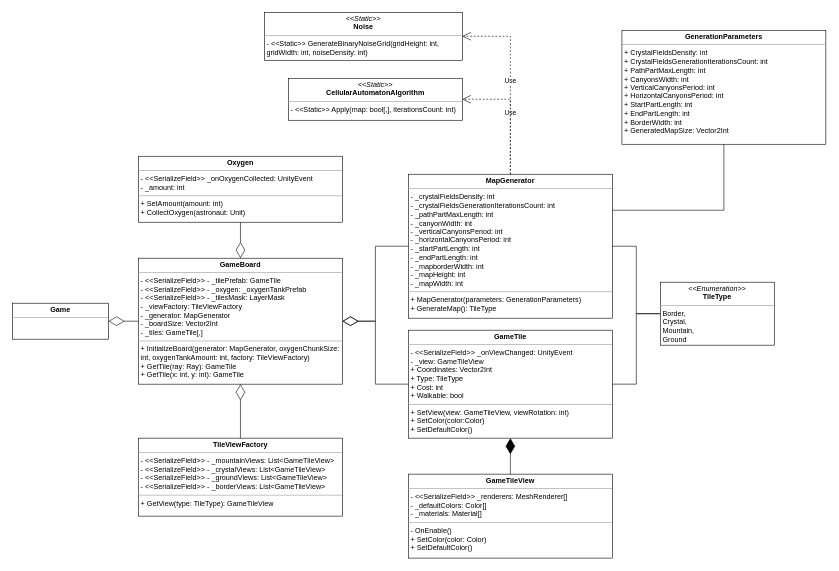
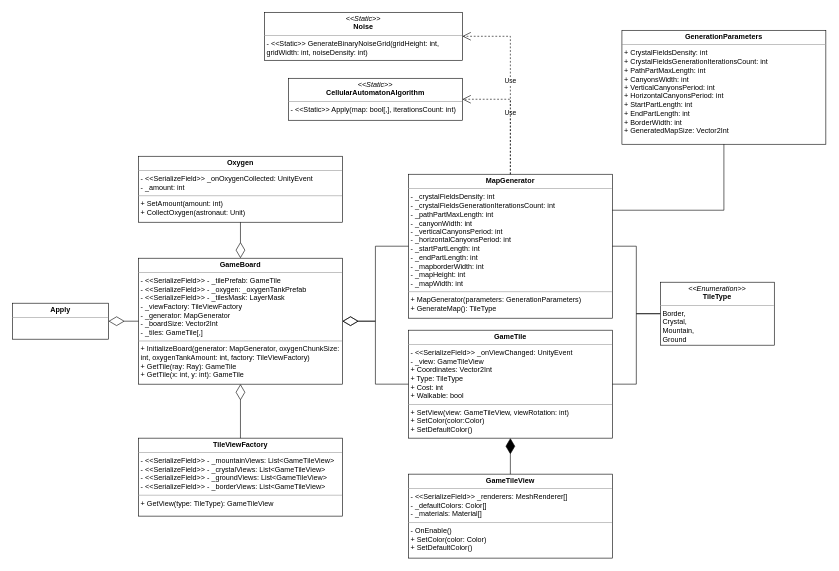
node "Game": label "Game" -> "Apply"
